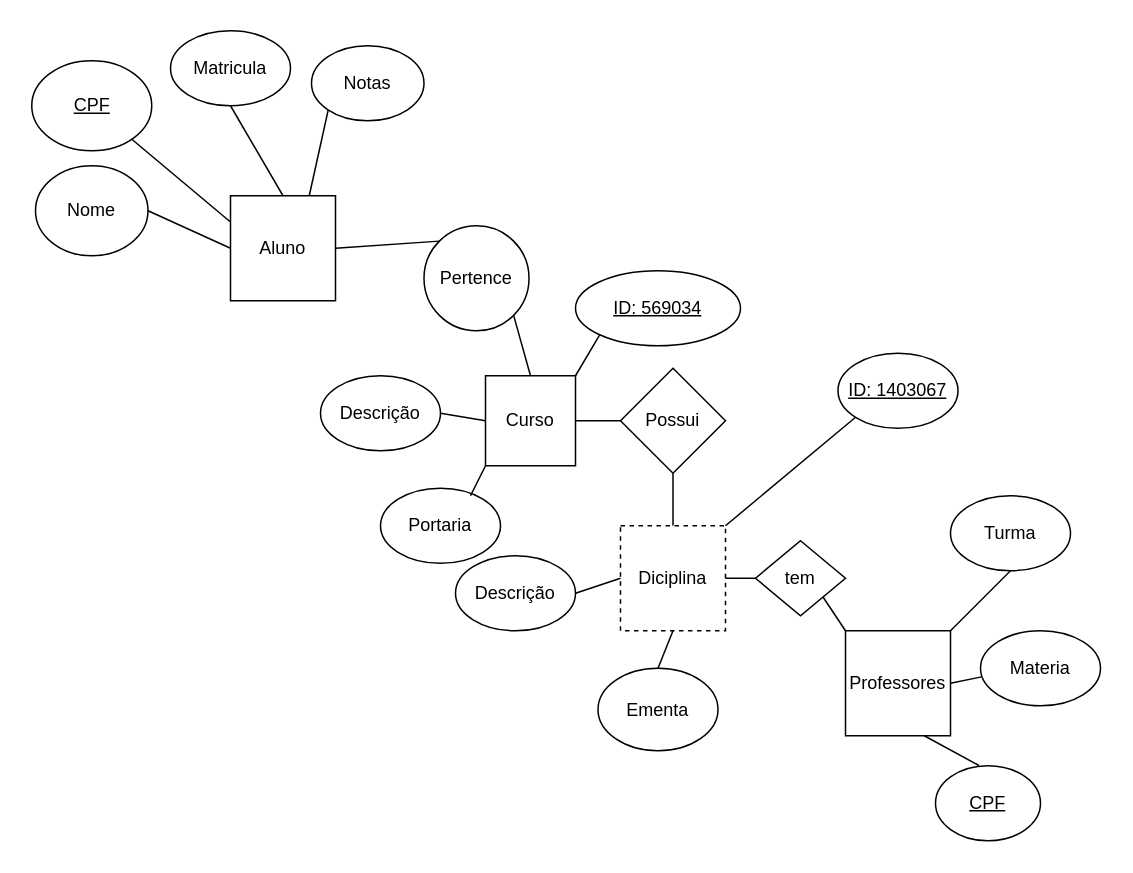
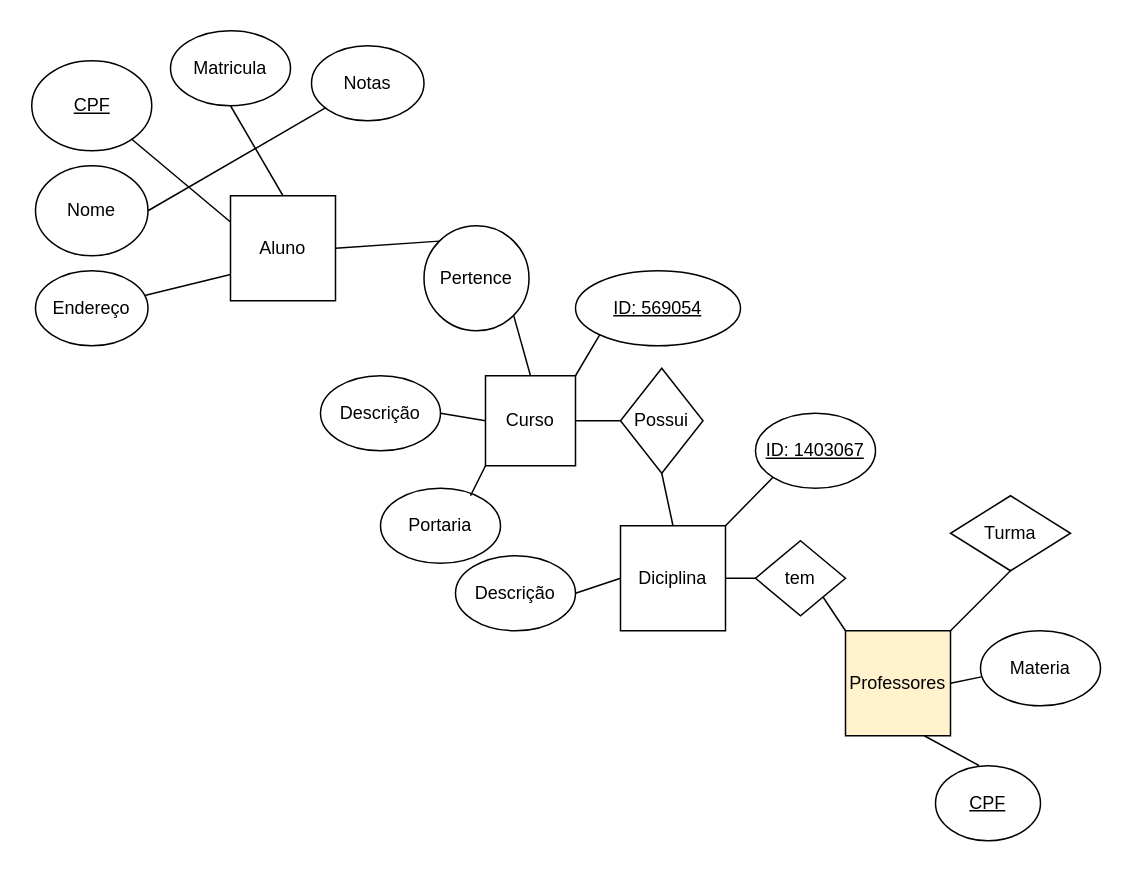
edge "Notas" -- "Aluno": removed
edge "Nome" -- "Aluno": now "Nome" -- "Notas"
edge "Aluno" -- "Endereço": added
node "Endereço": added
node "ID: 569034": label "ID: 569034" -> "ID: 569054"
node "ID: 1403067": moved (898, 391) -> (815, 451)
node "Possui": size 105x105 -> 83x105
node "Turma": shape ellipse -> diamond
node "Diciplina": style dashed -> solid
edge "Diciplina" -- "Ementa": removed
node "Professores": fillcolor #ffffff -> #fff2cc
node "Ementa": removed
